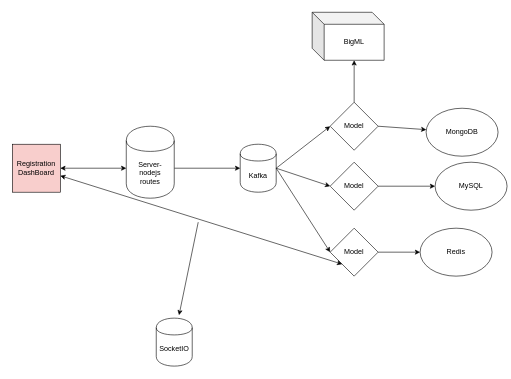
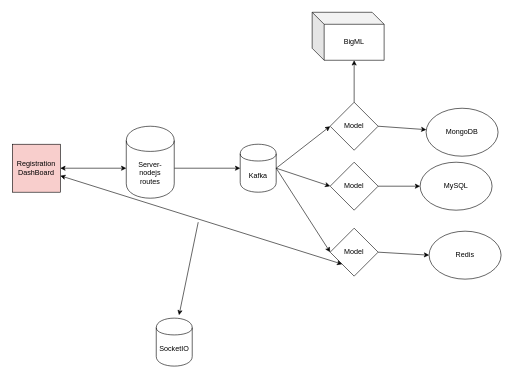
node "MySQL": moved (471, 186) -> (456, 186)
node "Redis": moved (456, 252) -> (465, 255)
